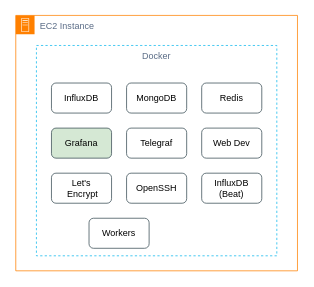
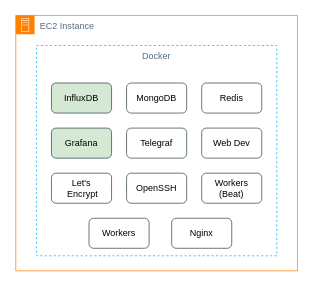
node "InfluxDB": fillcolor #ffffff -> #d5e8d4
node "InfluxDB (Beat)": label "InfluxDB (Beat)" -> "Workers (Beat)"
node "Nginx": added
